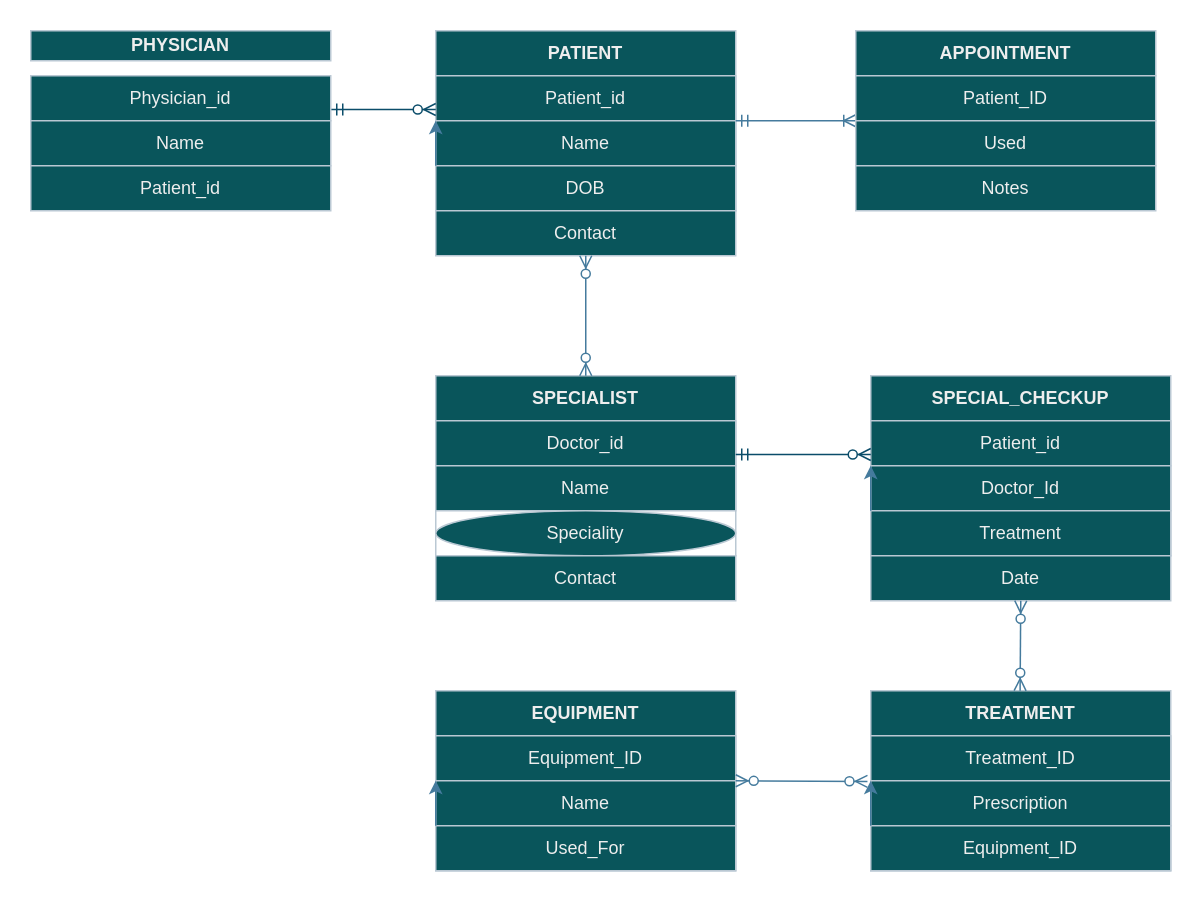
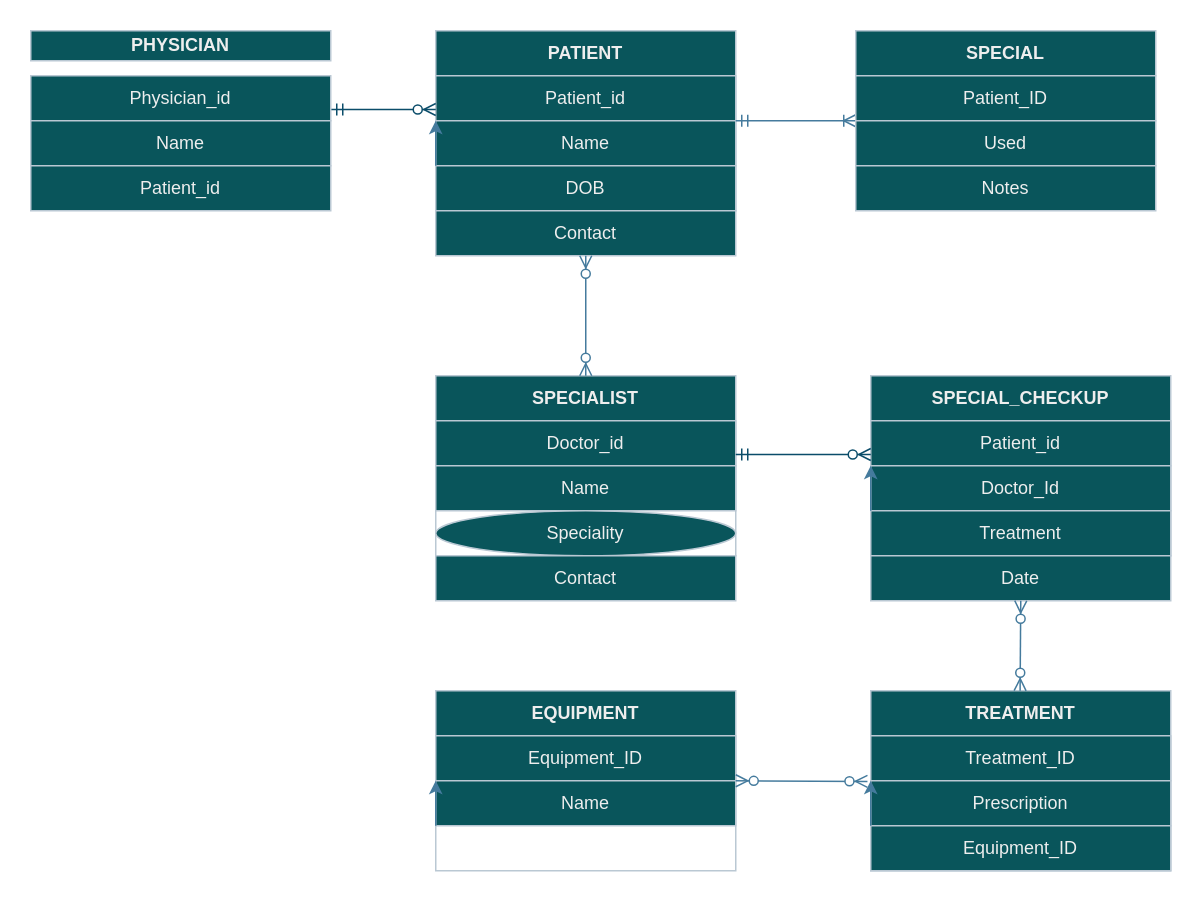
node "APPOINTMENT": label "APPOINTMENT" -> "SPECIAL"
node "Used_For": removed
